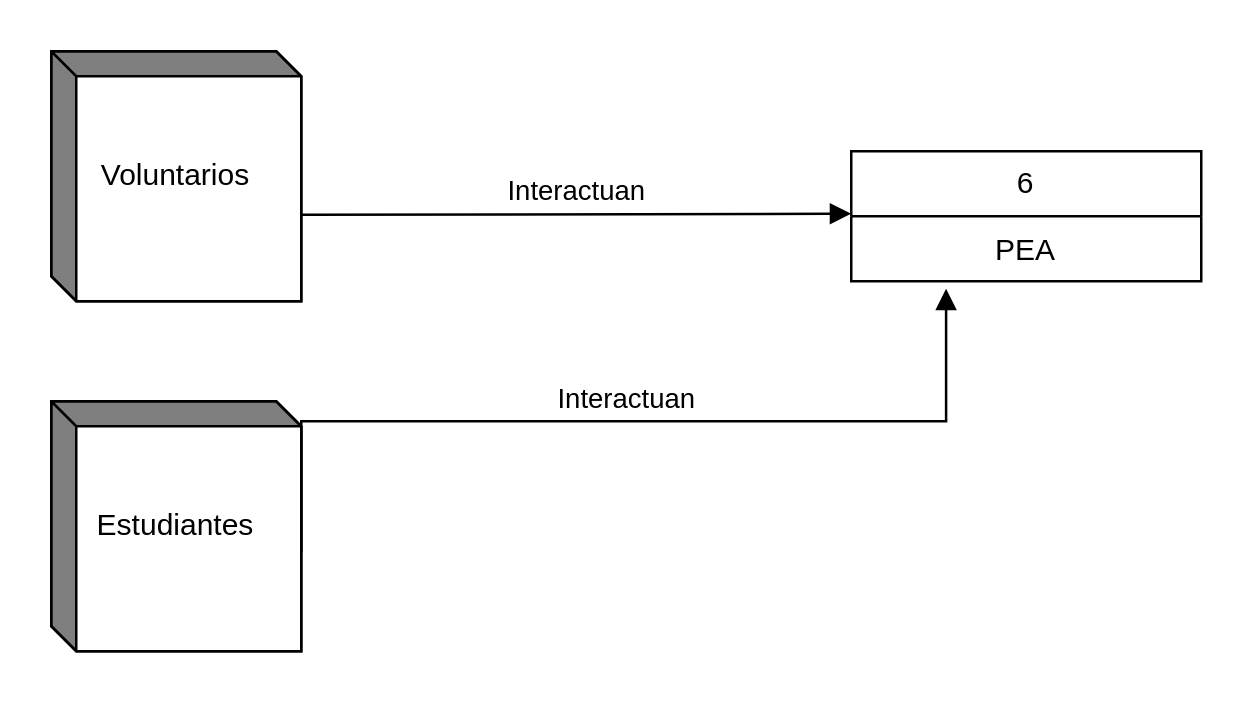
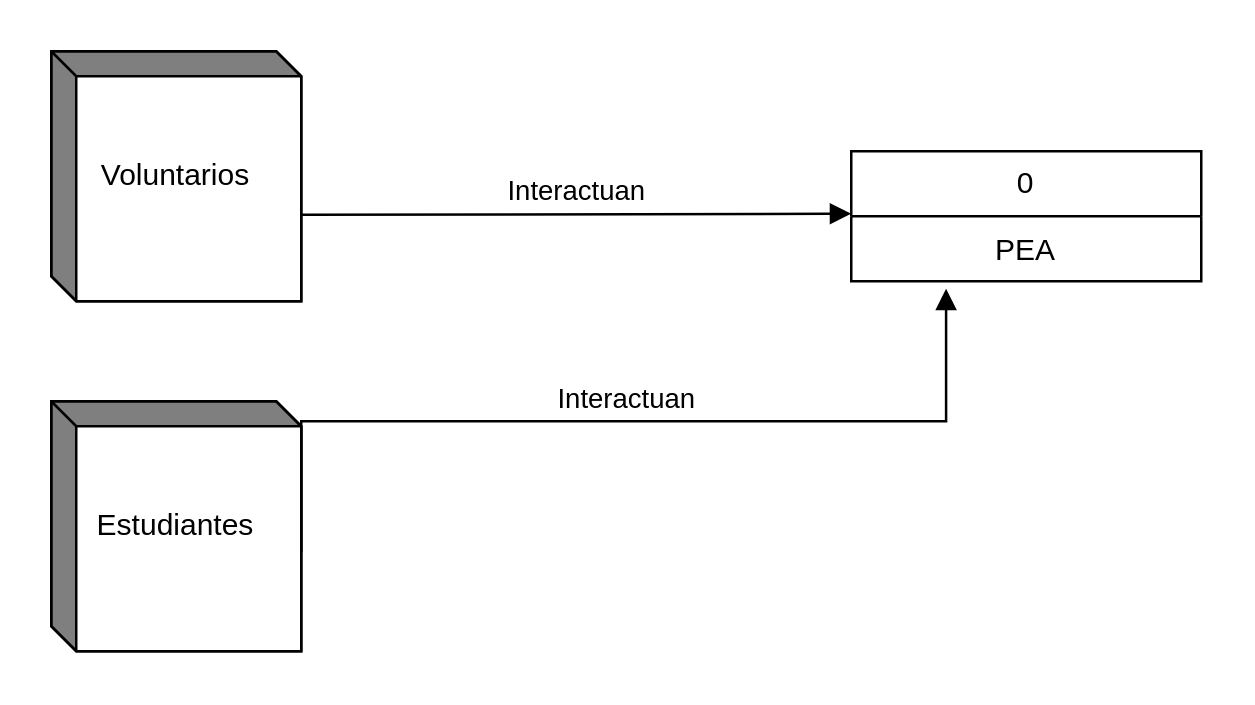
node "6": label "6" -> "0"
